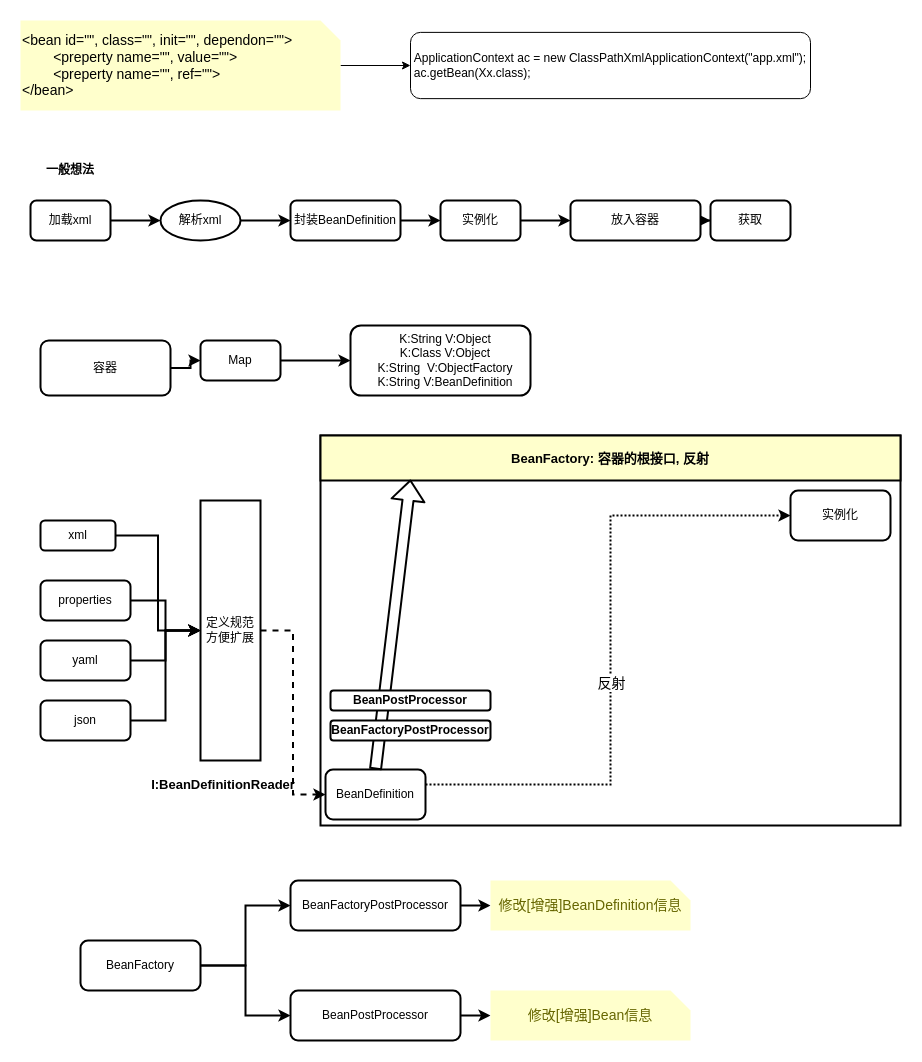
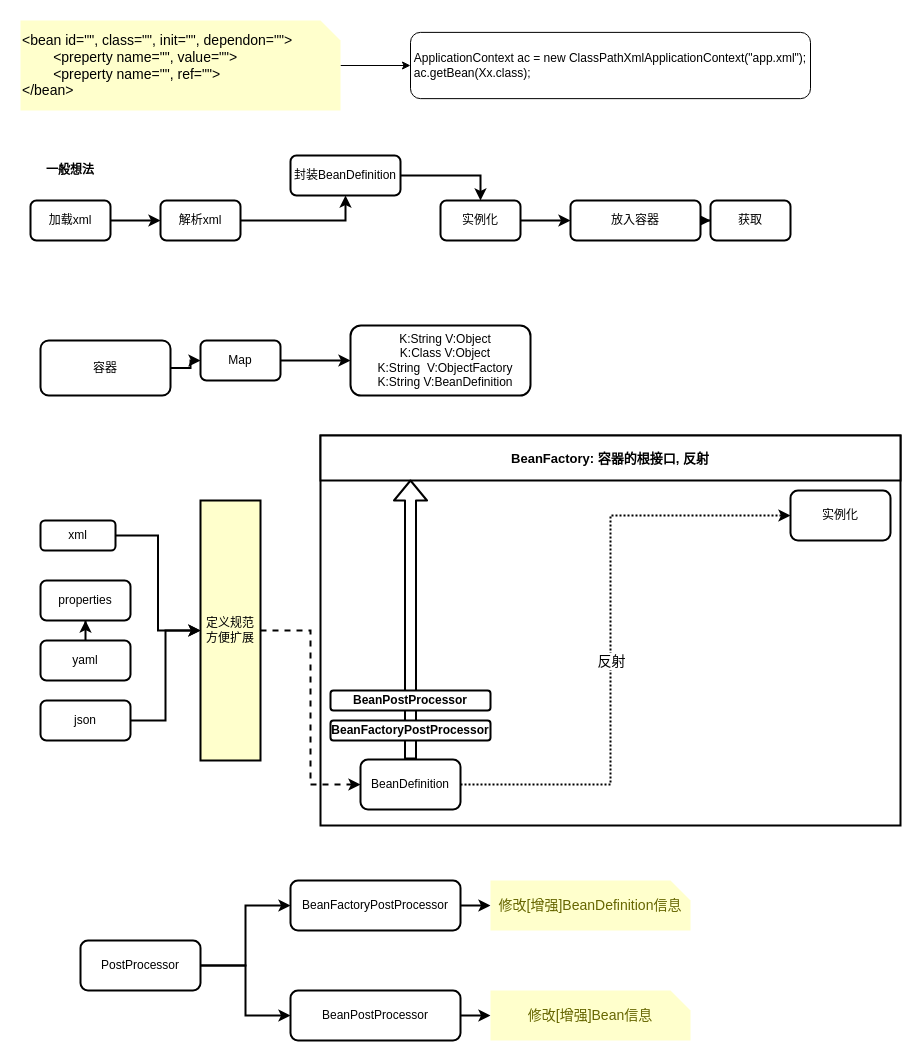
node "解析xml": shape ellipse -> rounded rectangle
node "封装BeanDefinition": moved (346, 221) -> (346, 176)
node "BeanFactory: 容器的根接口, 反射": fillcolor #ffffcc -> #ffffff
edge "properties" -> "定义规范 方便扩展": removed
node "定义规范 方便扩展": fillcolor #ffffff -> #ffffcc
edge "yaml" -> "定义规范 方便扩展": now "yaml" -> "properties"
node "I:BeanDefinitionReader": removed
node "BeanDefinition": moved (376, 795) -> (411, 785)
node "BeanFactory": label "BeanFactory" -> "PostProcessor"
